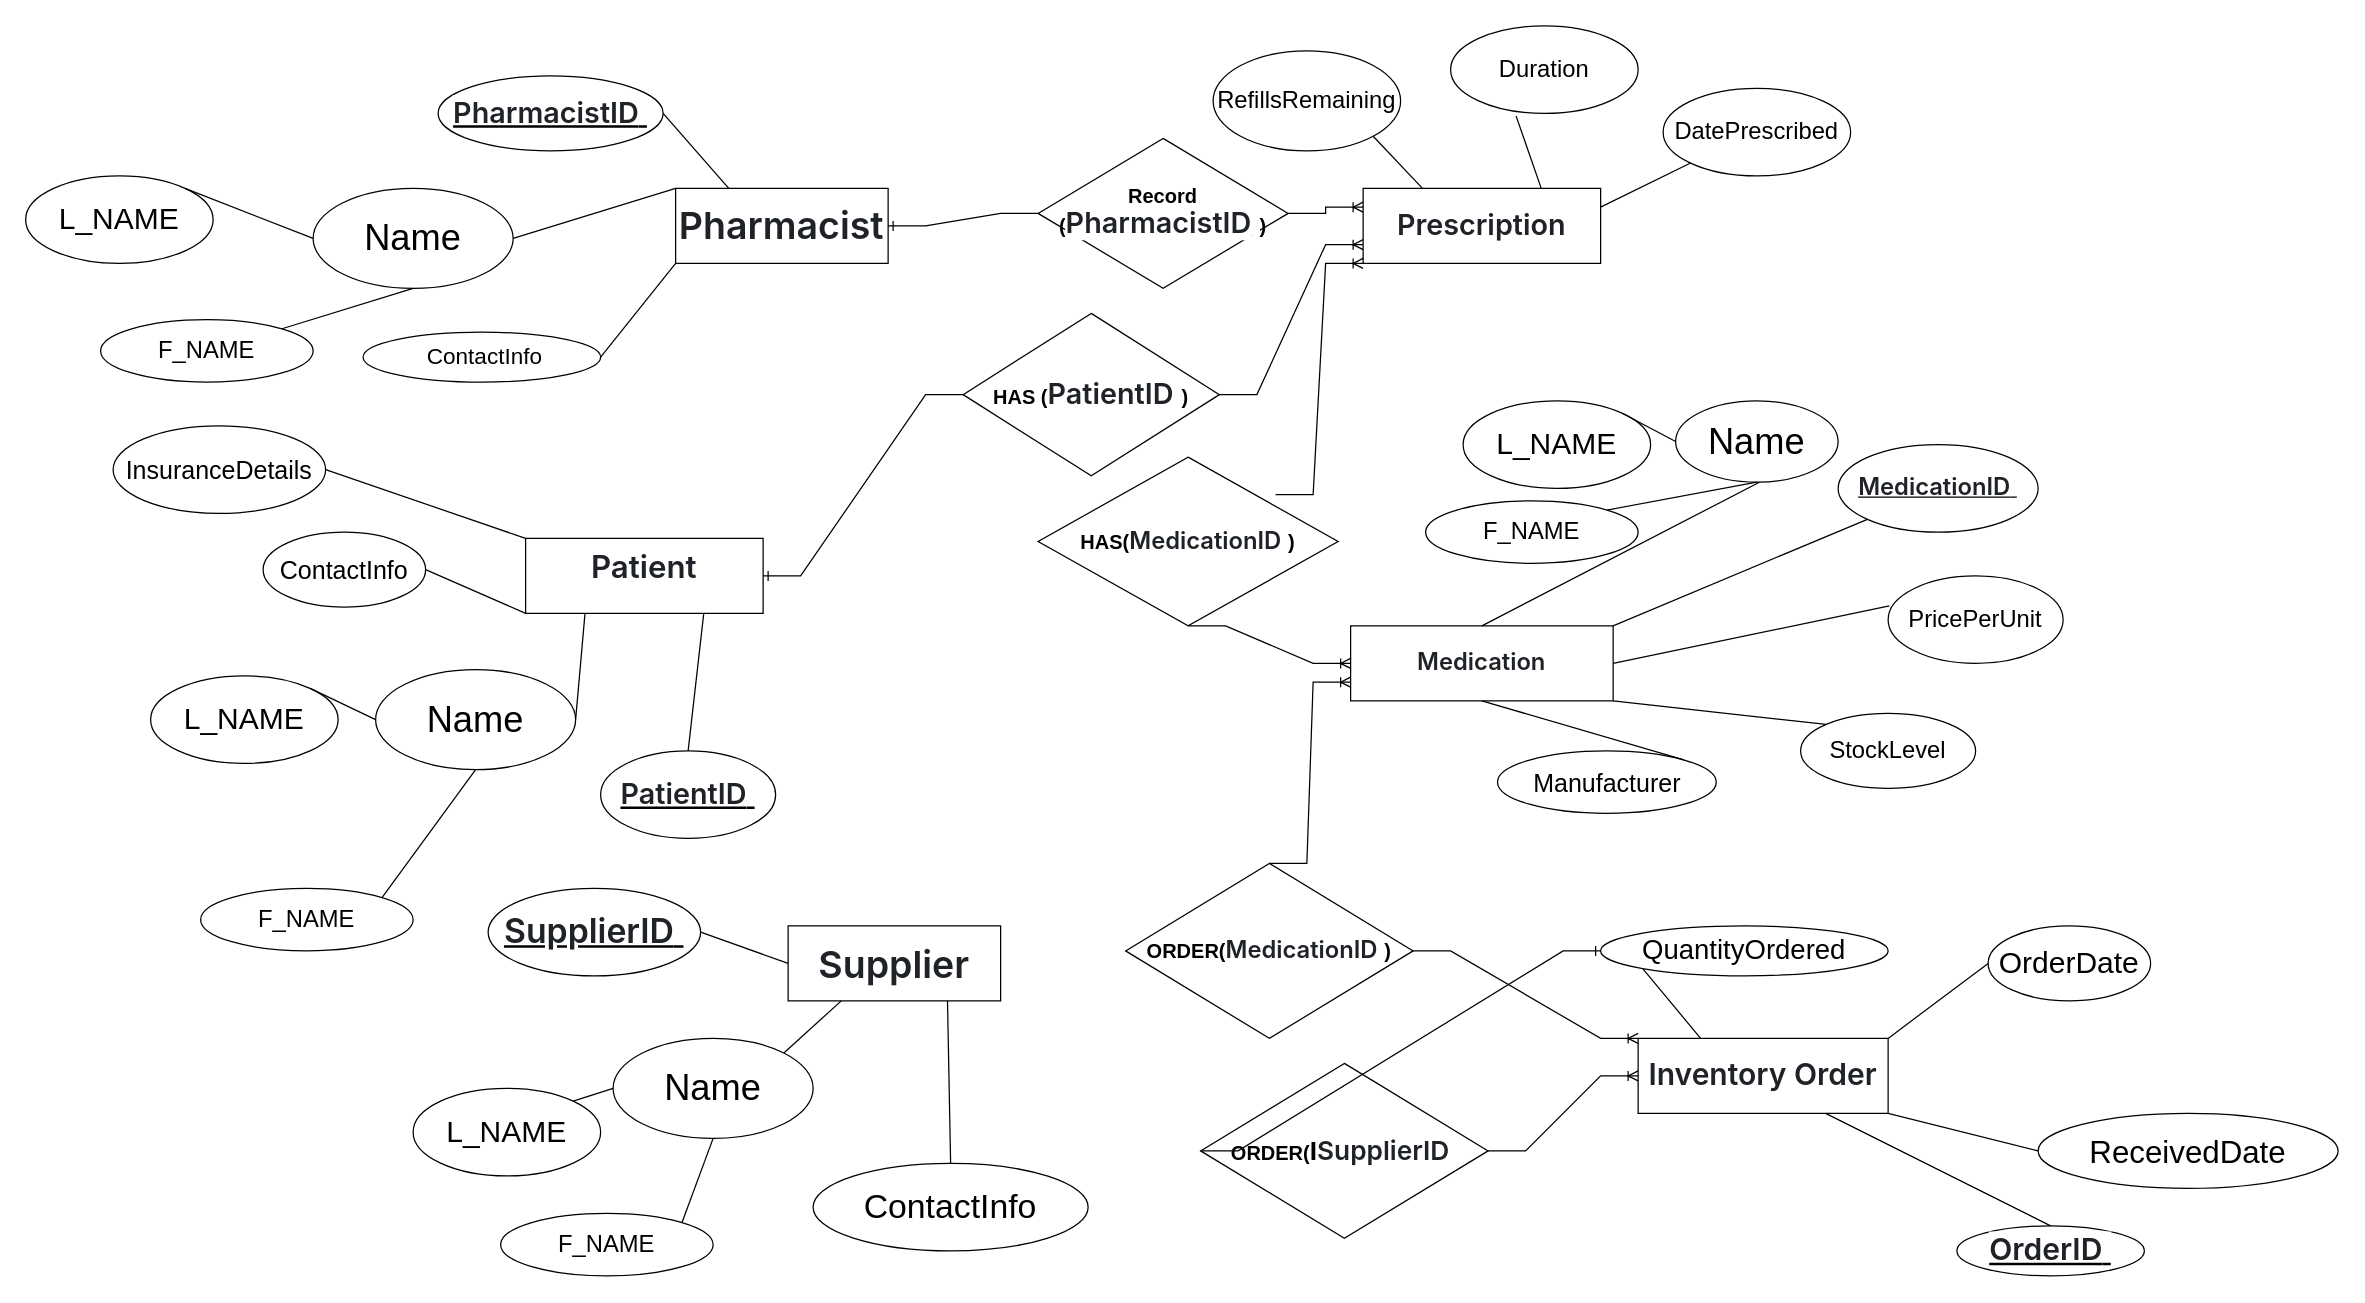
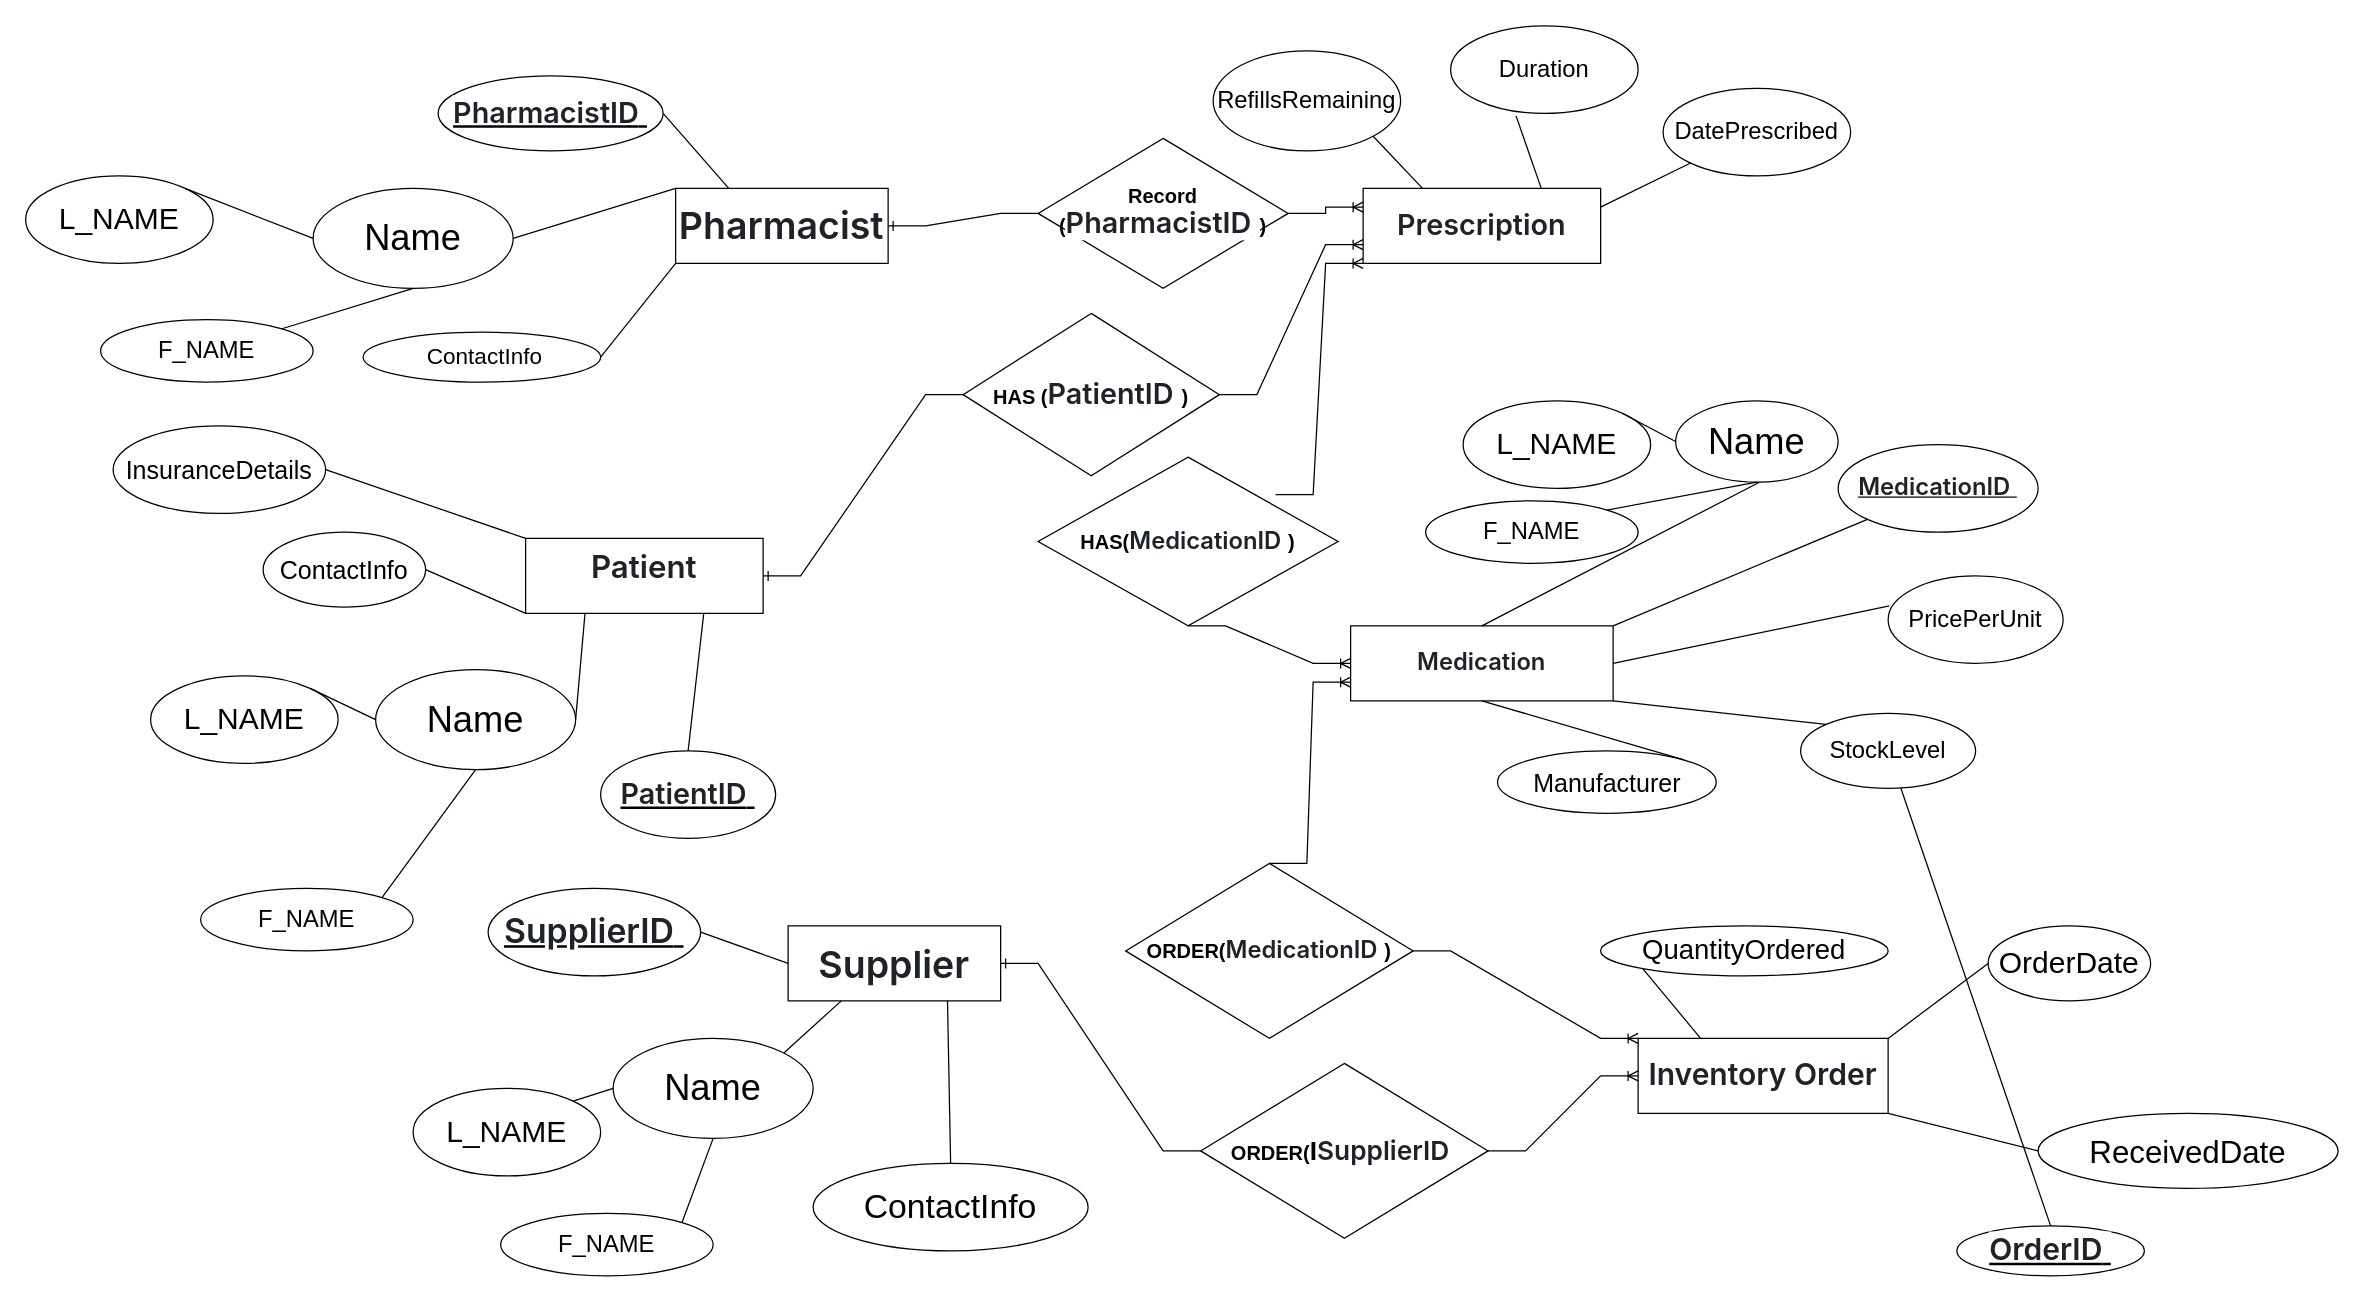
edge "ORDER(ISupplierID" -> "QuantityOrdered": now "ORDER(ISupplierID" -> "Supplier"
edge "Inventory Order" -- "OrderID": now "StockLevel" -- "OrderID"
